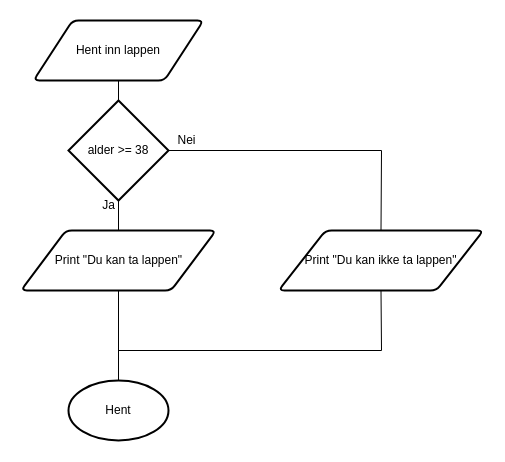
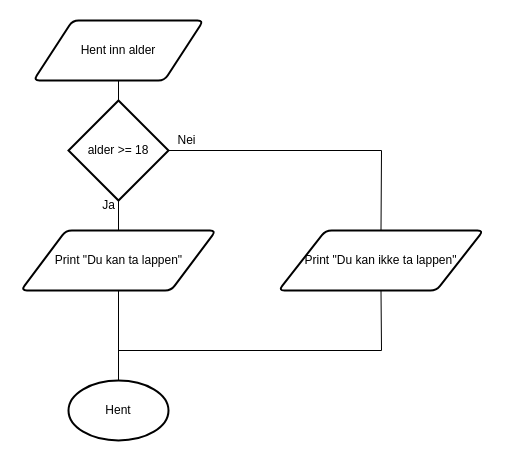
node "Hent inn lappen": label "Hent inn lappen" -> "Hent inn alder"
node "alder >= 38": label "alder >= 38" -> "alder >= 18"
